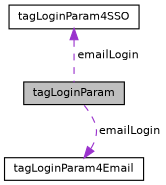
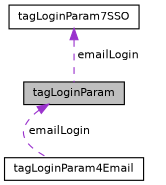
node "tagLoginParam4SSO": label "tagLoginParam4SSO" -> "tagLoginParam7SSO"
edge "tagLoginParam" -> "tagLoginParam4Email": reversed
